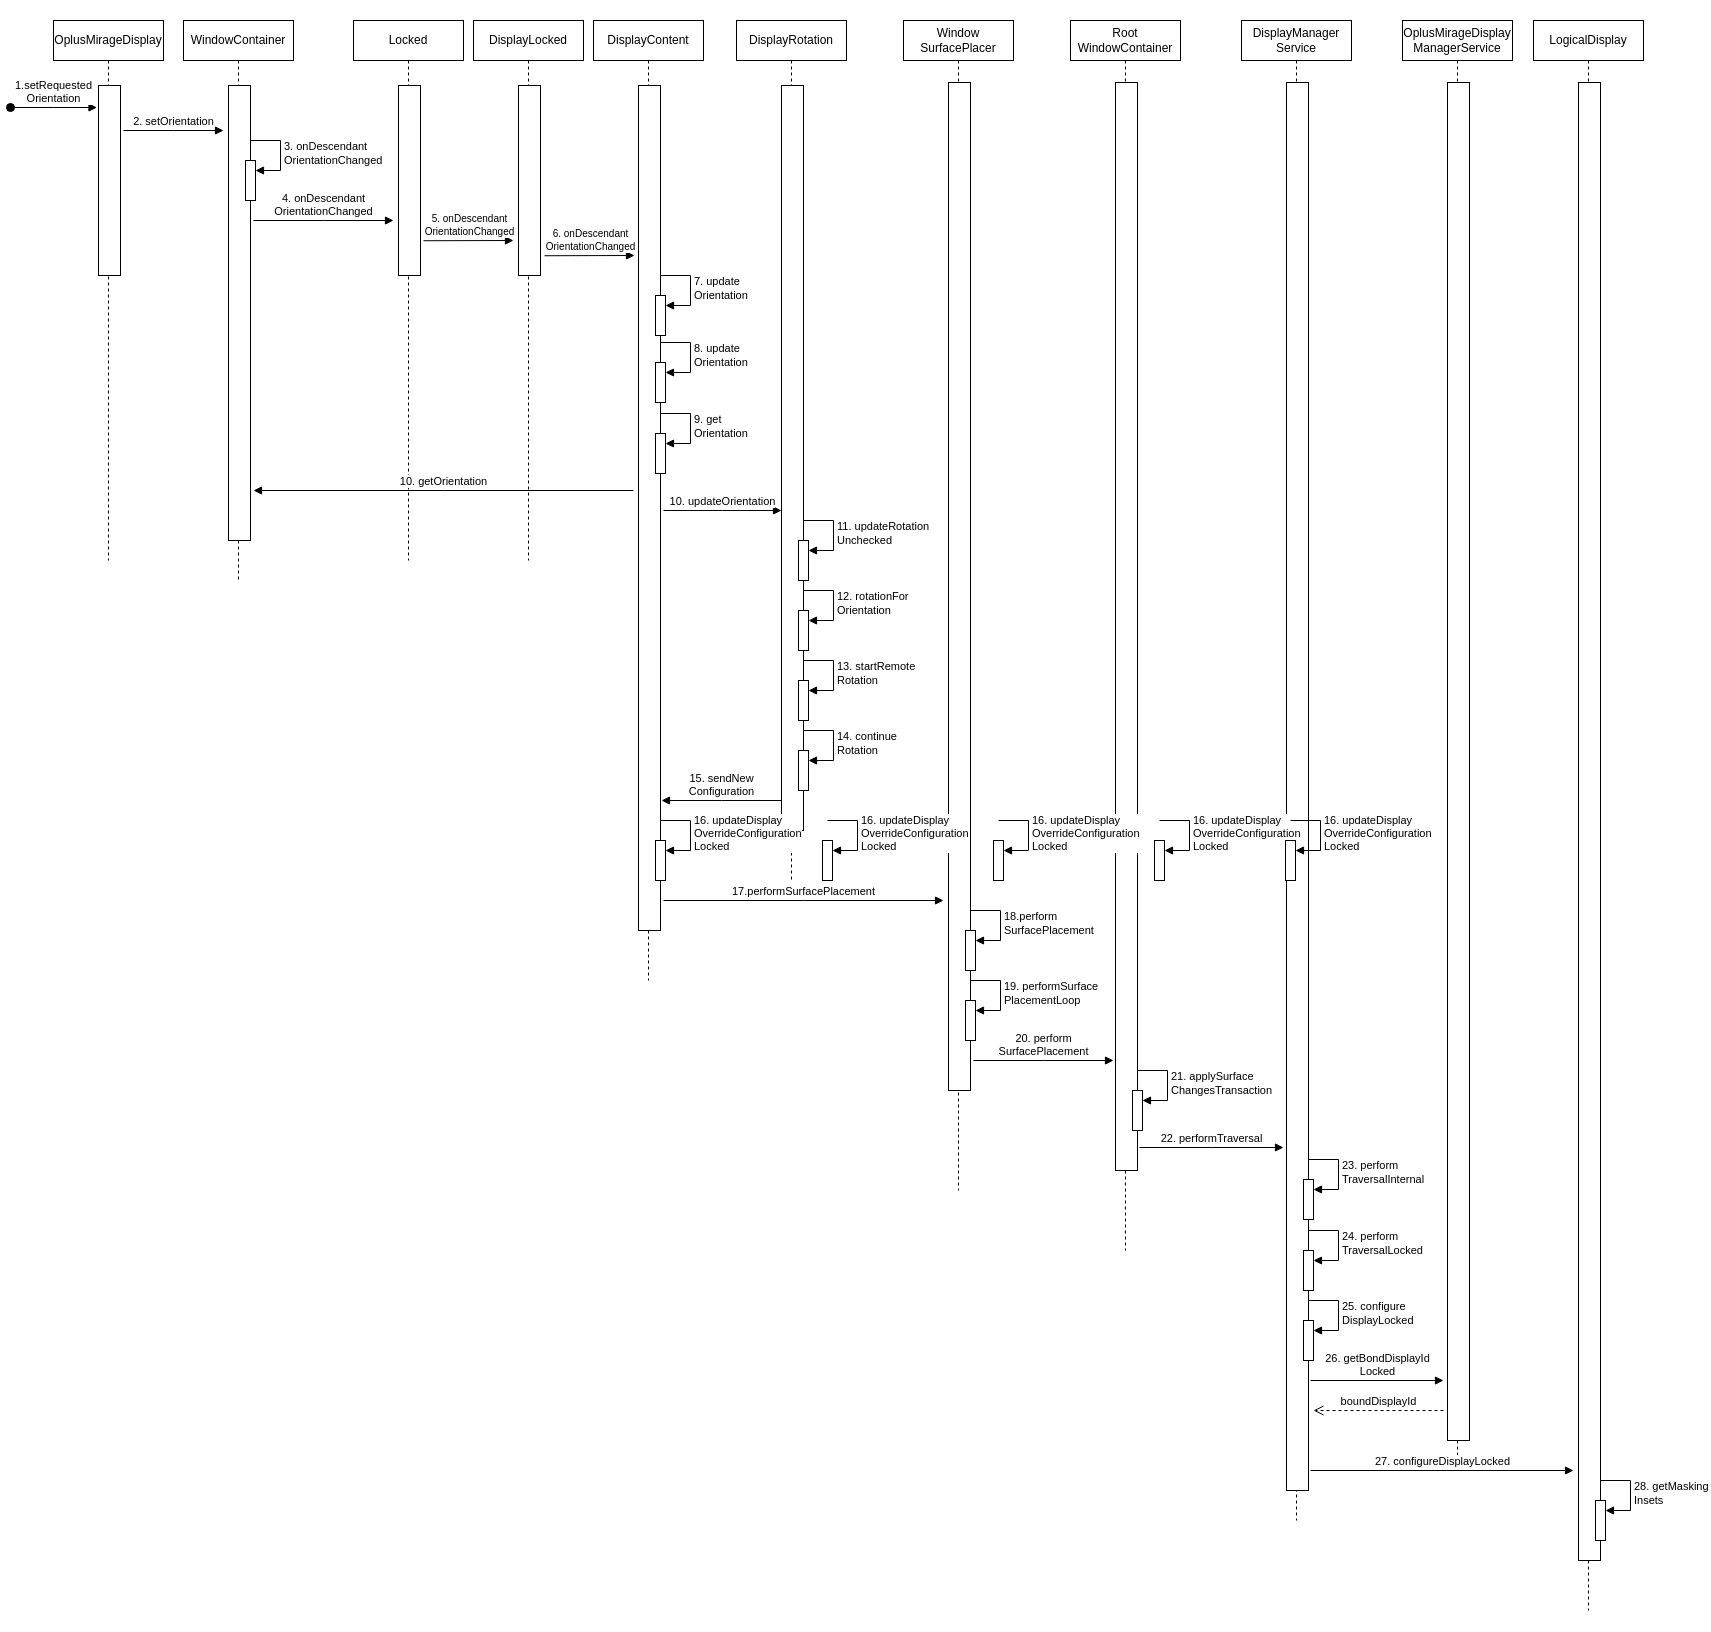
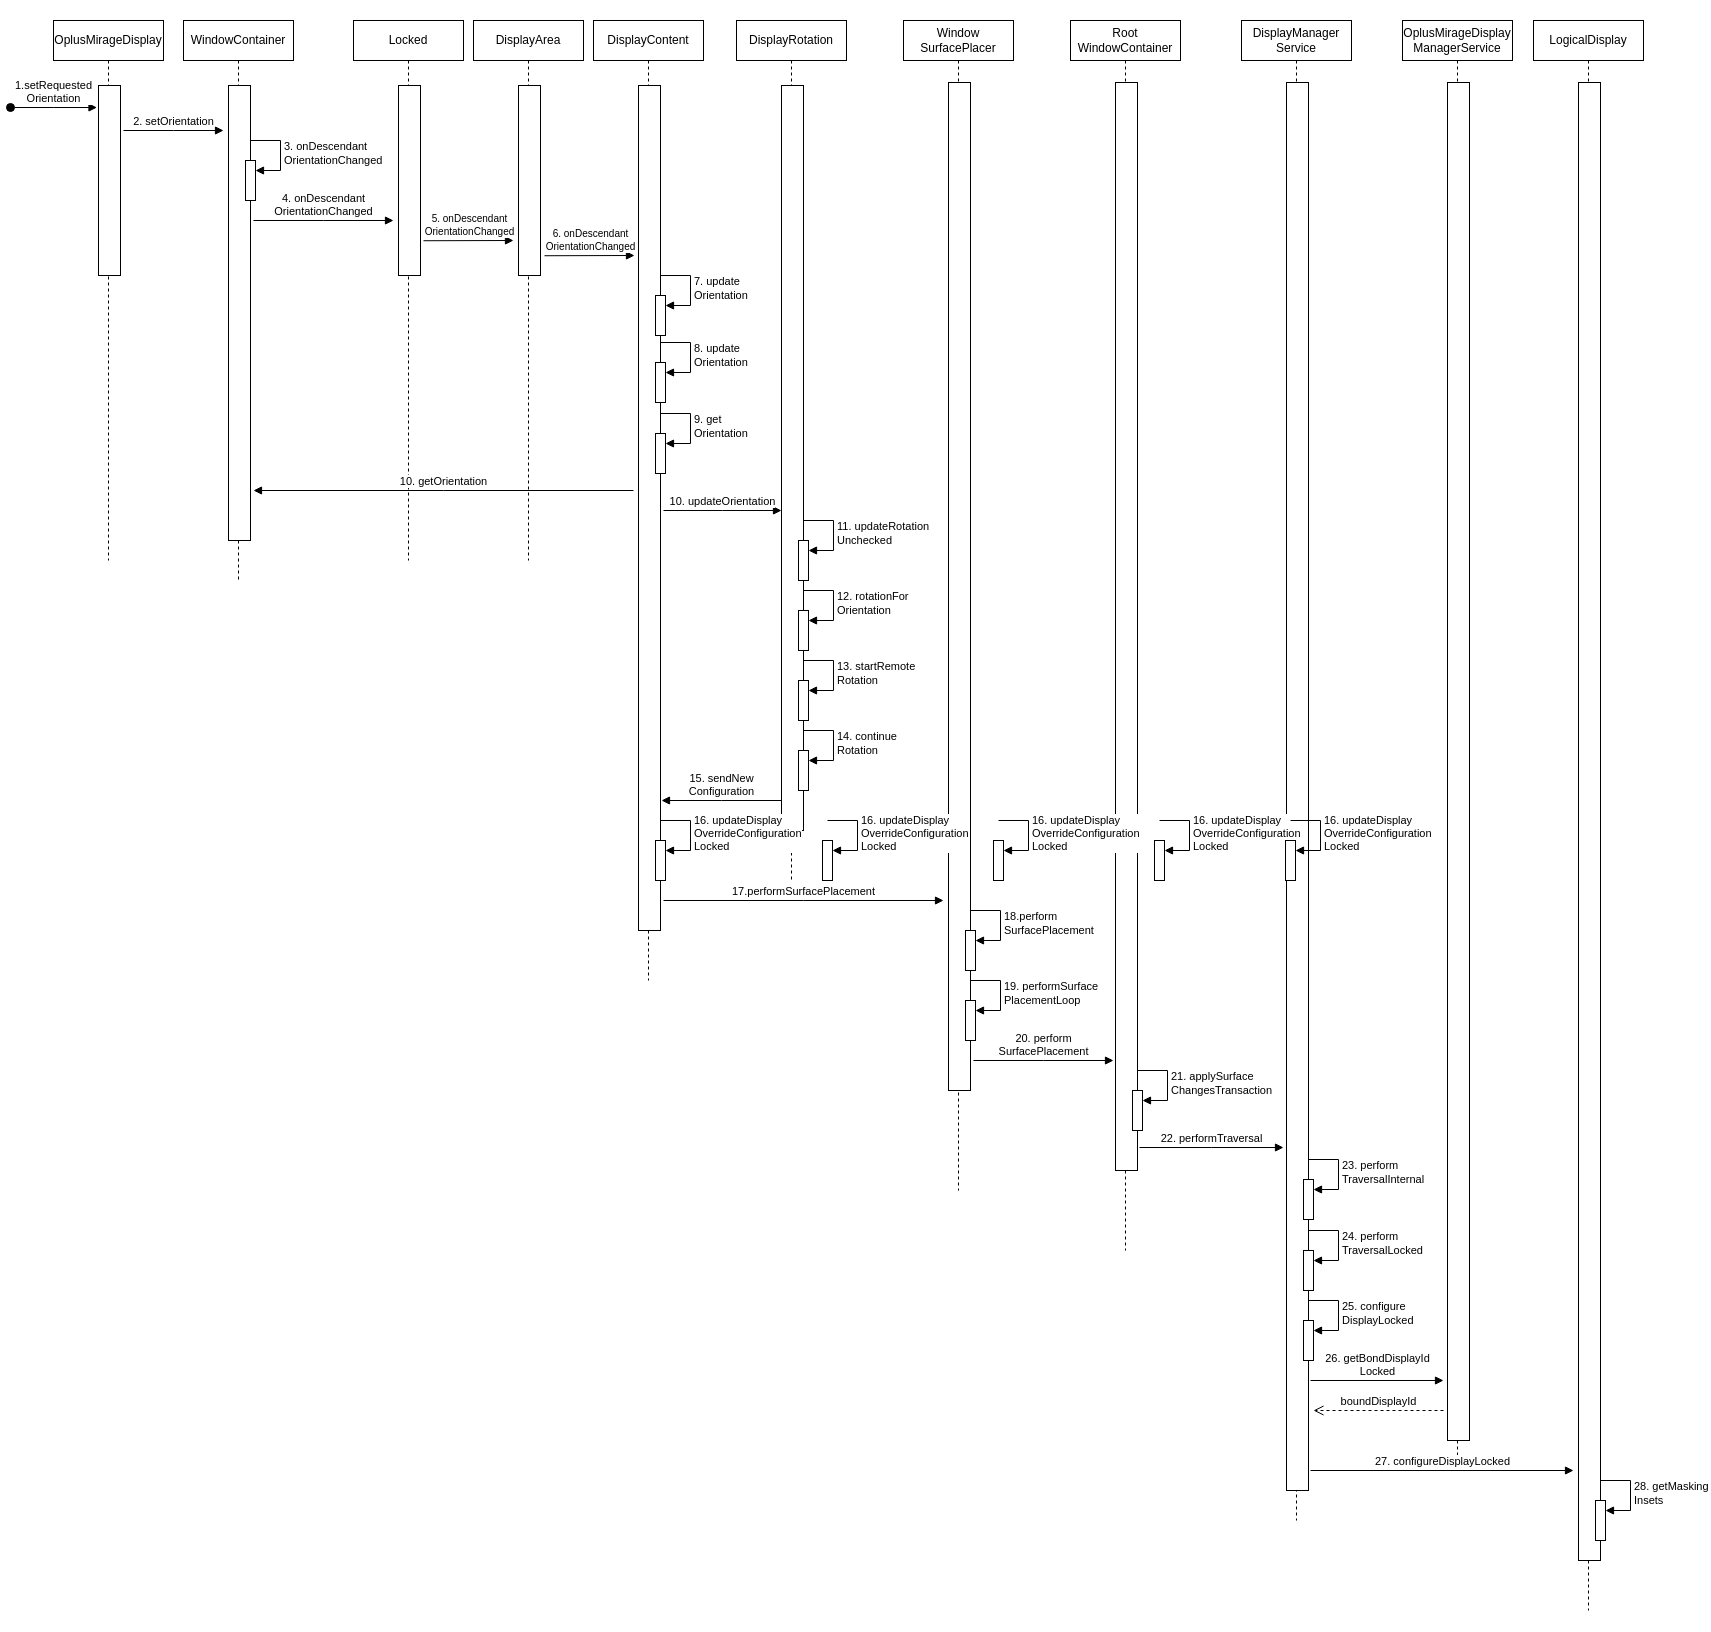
node "DisplayLocked": label "DisplayLocked" -> "DisplayArea"
